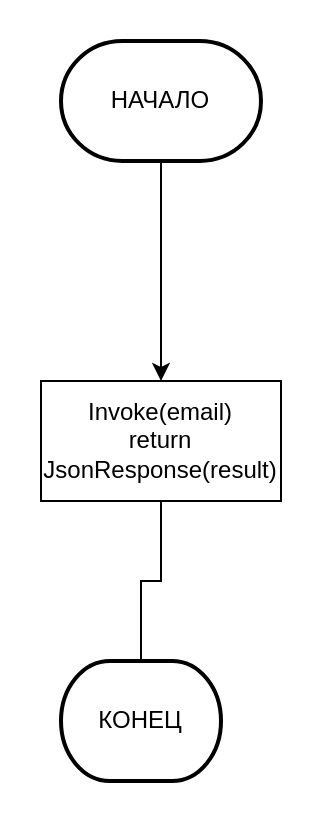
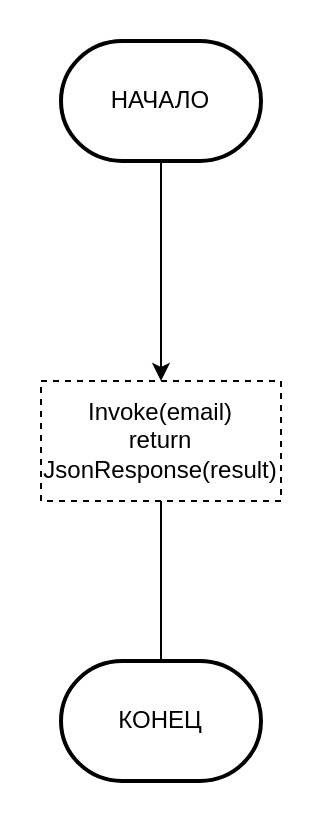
node "Invoke(email) return JsonResponse(result)": style solid -> dashed
node "КОНЕЦ": size 160x120 -> 200x120
